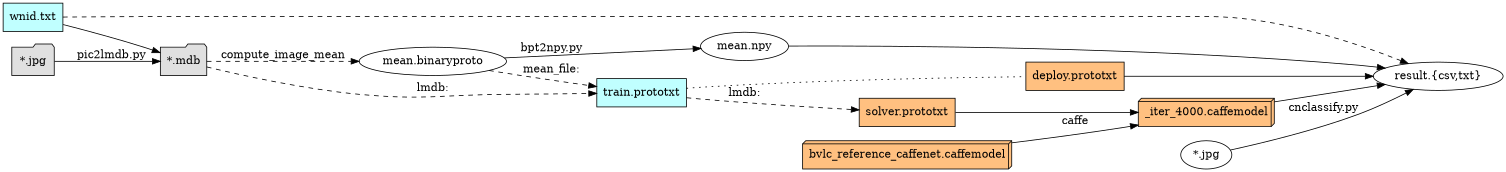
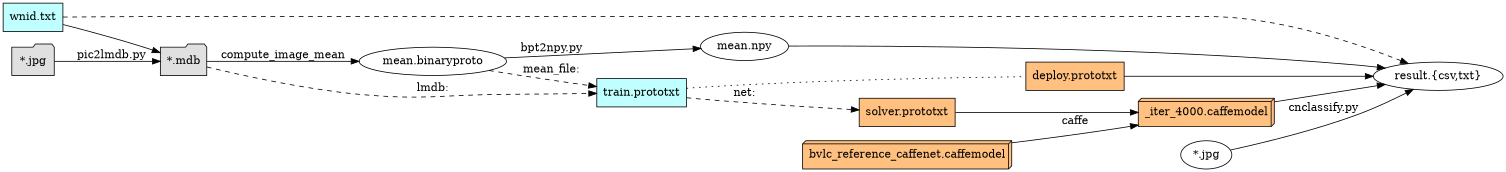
edge "*.mdb" -> "mean.binaryproto": style dashed -> solid
edge "train.prototxt" -> "solver.prototxt": label "lmdb:" -> "net:"
